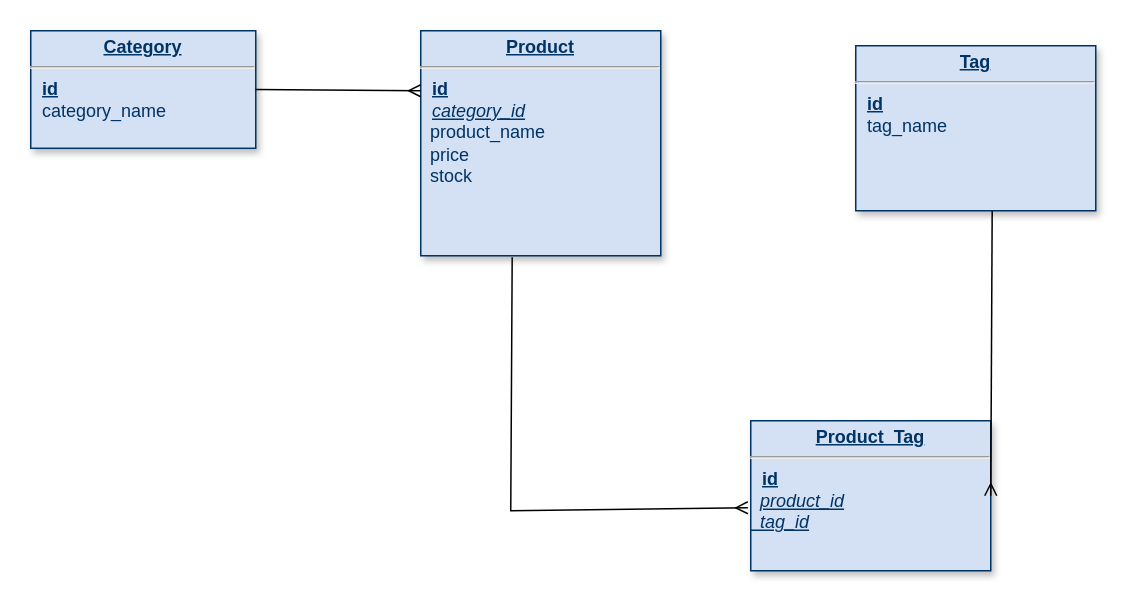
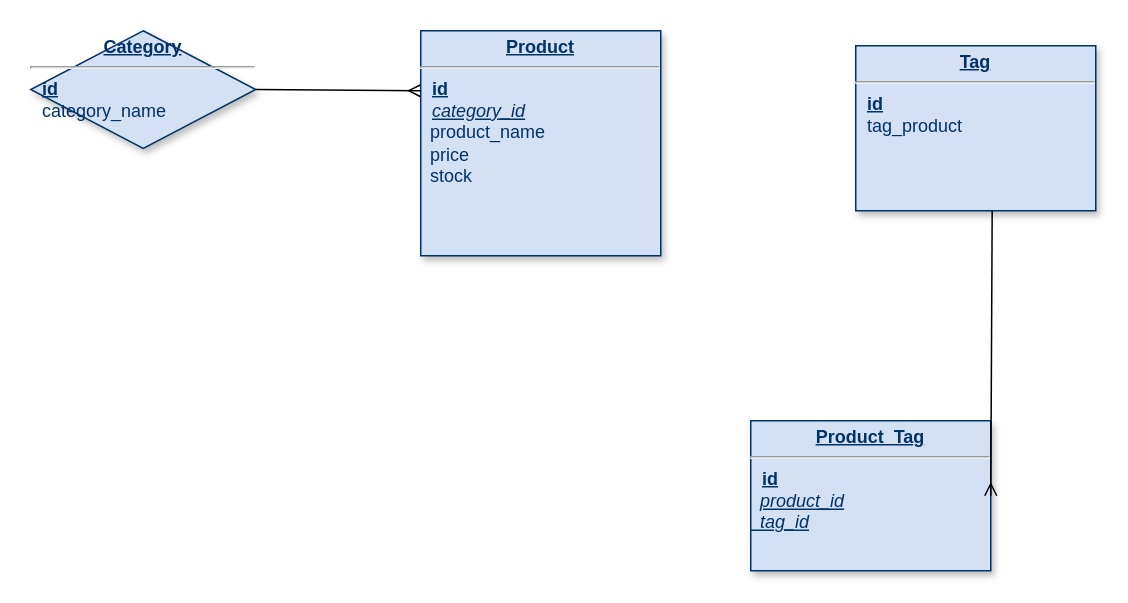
node "Tag id tag_name": label "Tag id tag_name" -> "Tag id tag_product"
node "Category id category_name": shape rectangle -> diamond
edge "Product id category_id product_name price stock" -> "Product_Tag id product_id tag_id": removed
